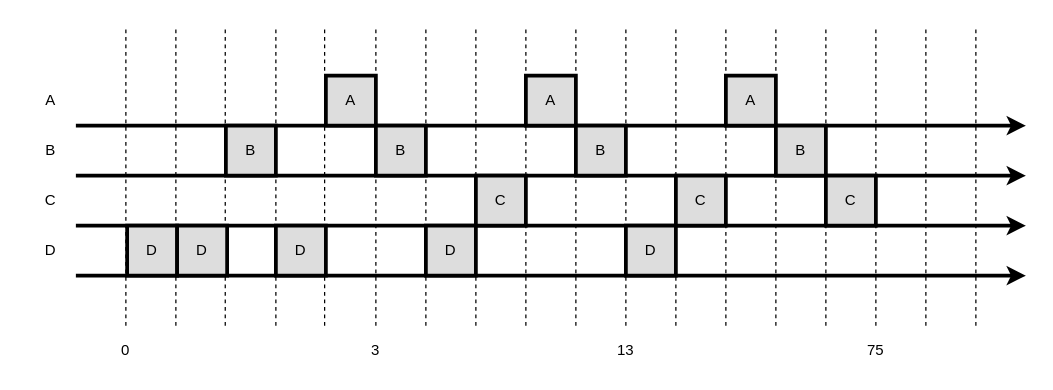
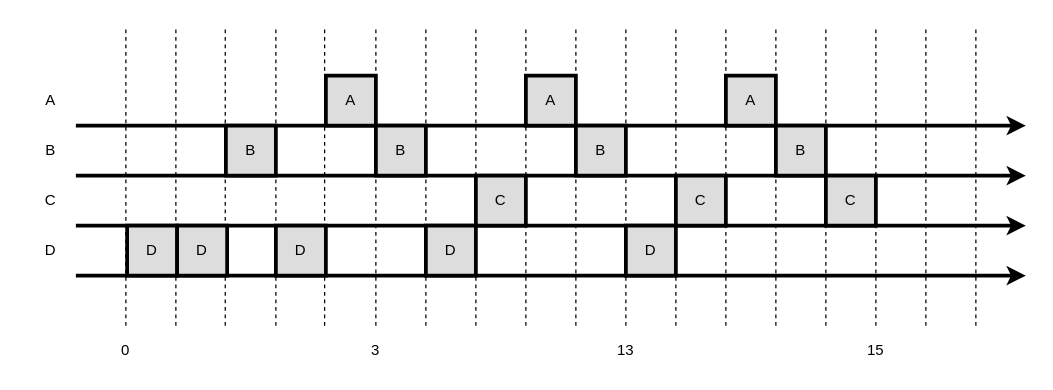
node "75": label "75" -> "15"
